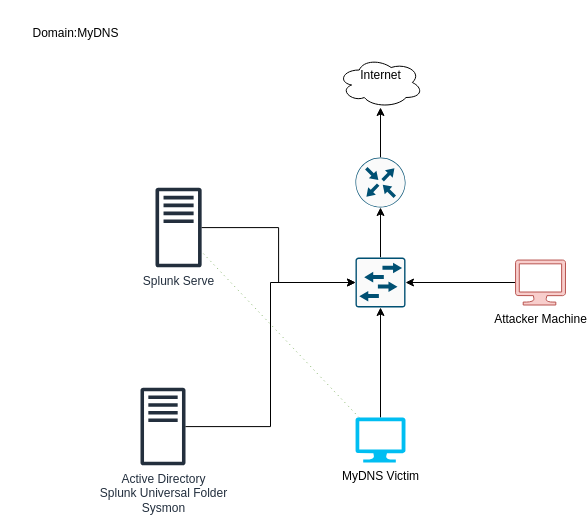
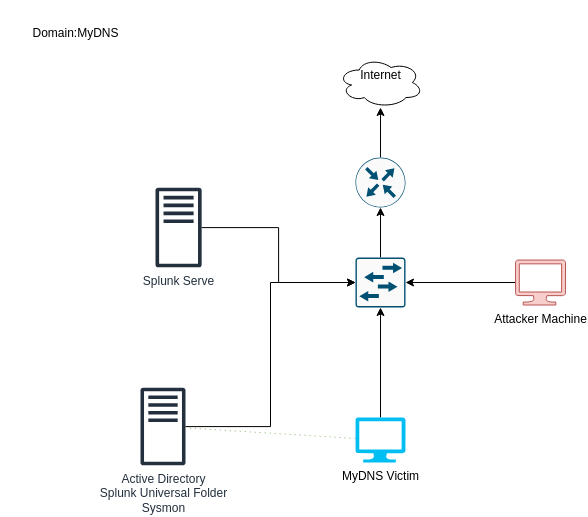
edge "Splunk Serve" -- "MyDNS Victim": now "Active Directory Splunk Universal Folder Sysmon" -- "MyDNS Victim"
